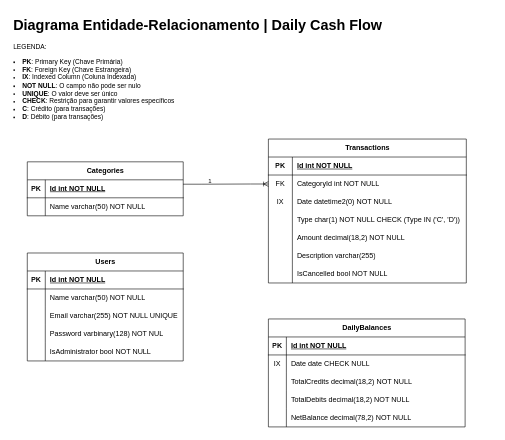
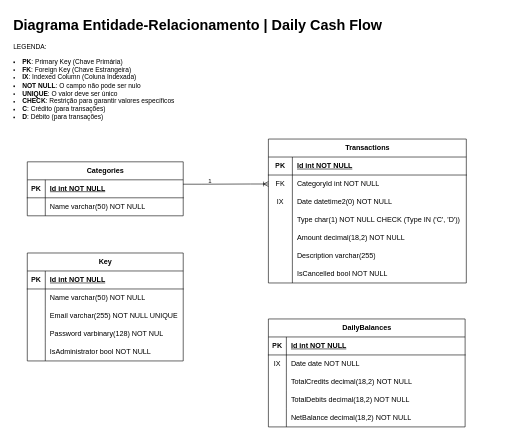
node "Users": label "Users" -> "Key"
node "Date date CHECK NULL": label "Date date CHECK NULL" -> "Date date NOT NULL"
node "NetBalance decimal(78,2) NOT NULL": label "NetBalance decimal(78,2) NOT NULL" -> "NetBalance decimal(18,2) NOT NULL"
